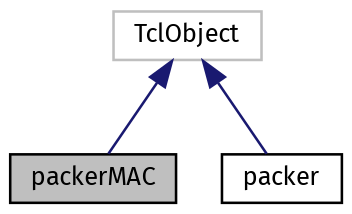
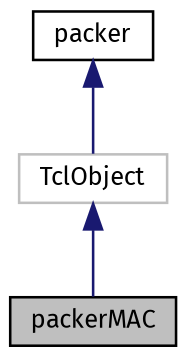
edge "packer" -> "TclObject": reversed
